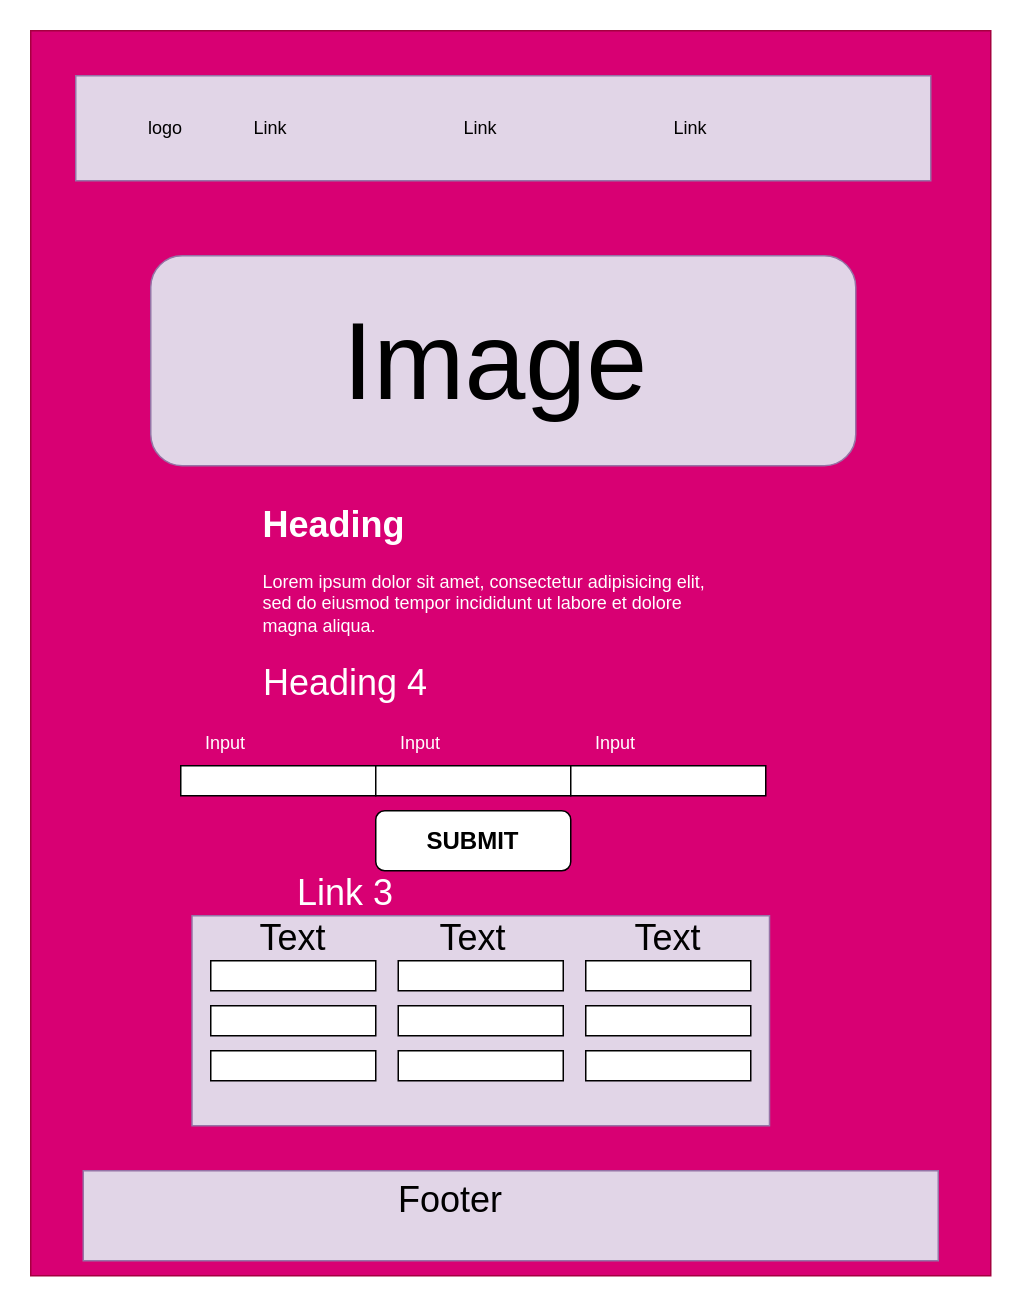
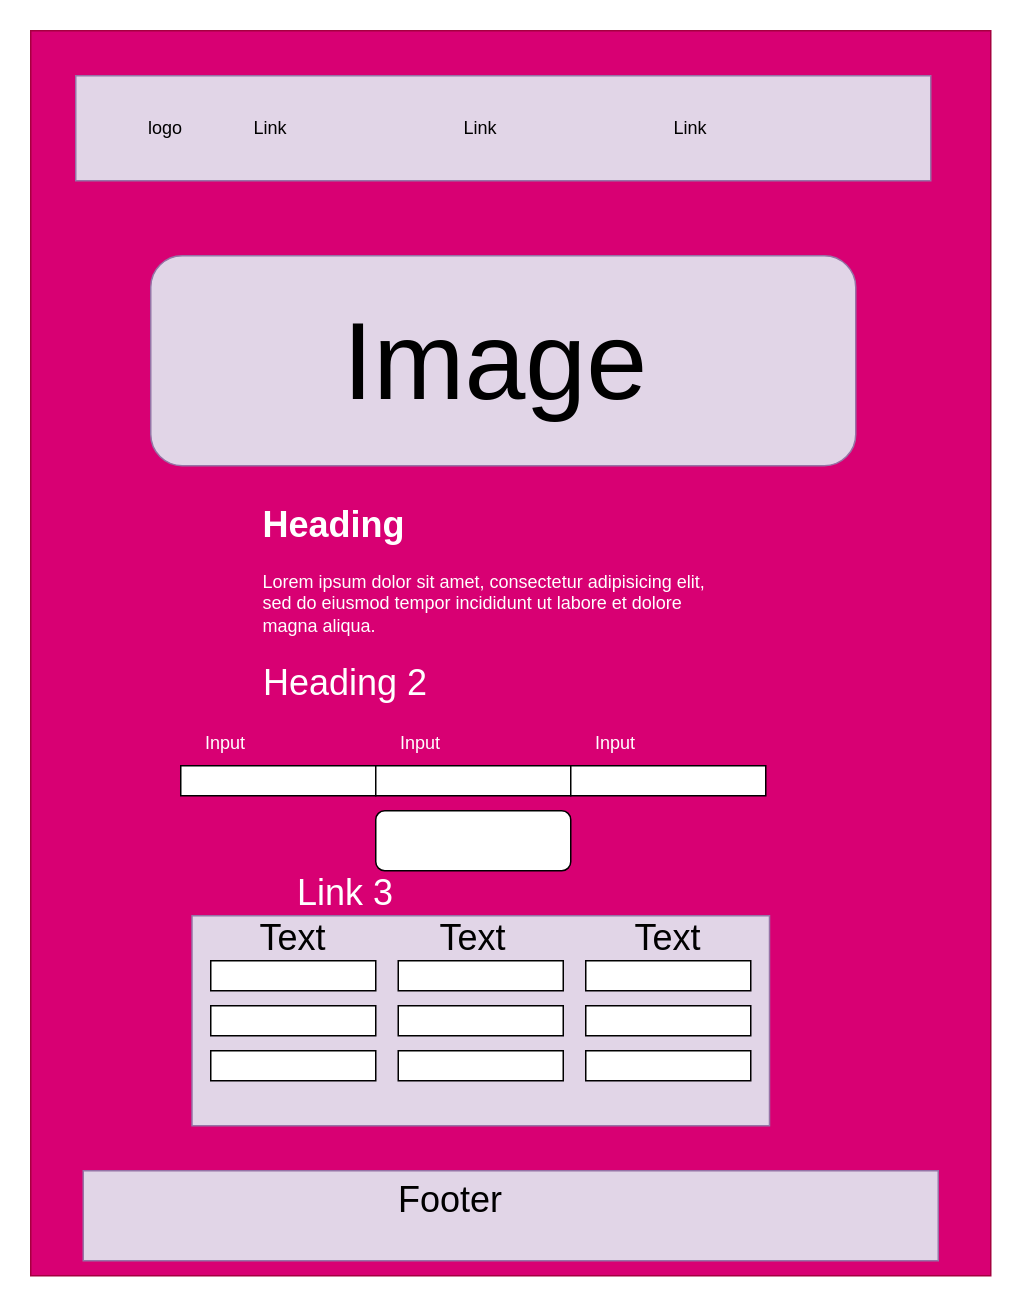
node "Heading 4": label "Heading 4" -> "Heading 2"
node "SUBMIT": removed
